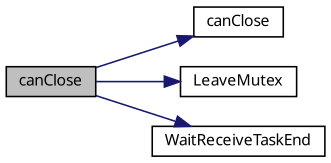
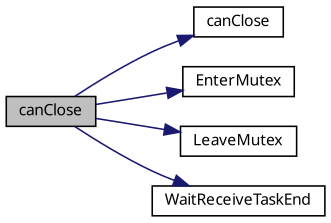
node "EnterMutex": added
